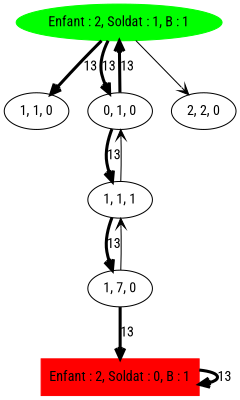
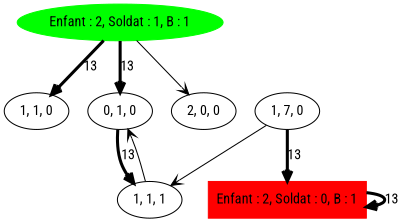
edge "0, 1, 0" -> "Enfant : 2, Soldat : 1, B : 1": removed, label "13"
node "2, 2, 0": label "2, 2, 0" -> "2, 0, 0"
edge "1, 1, 1" -> "1, 7, 0": removed, label "13"
